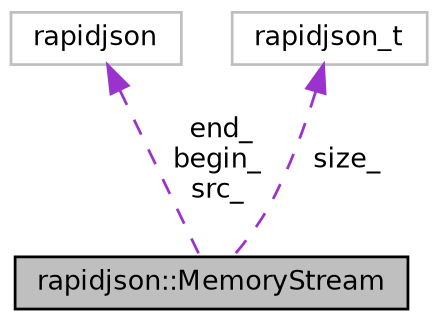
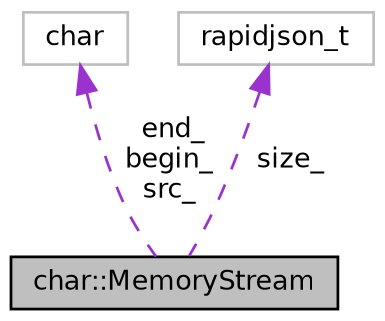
node "rapidjson": label "rapidjson" -> "char"
node "rapidjson::MemoryStream": label "rapidjson::MemoryStream" -> "char::MemoryStream"
